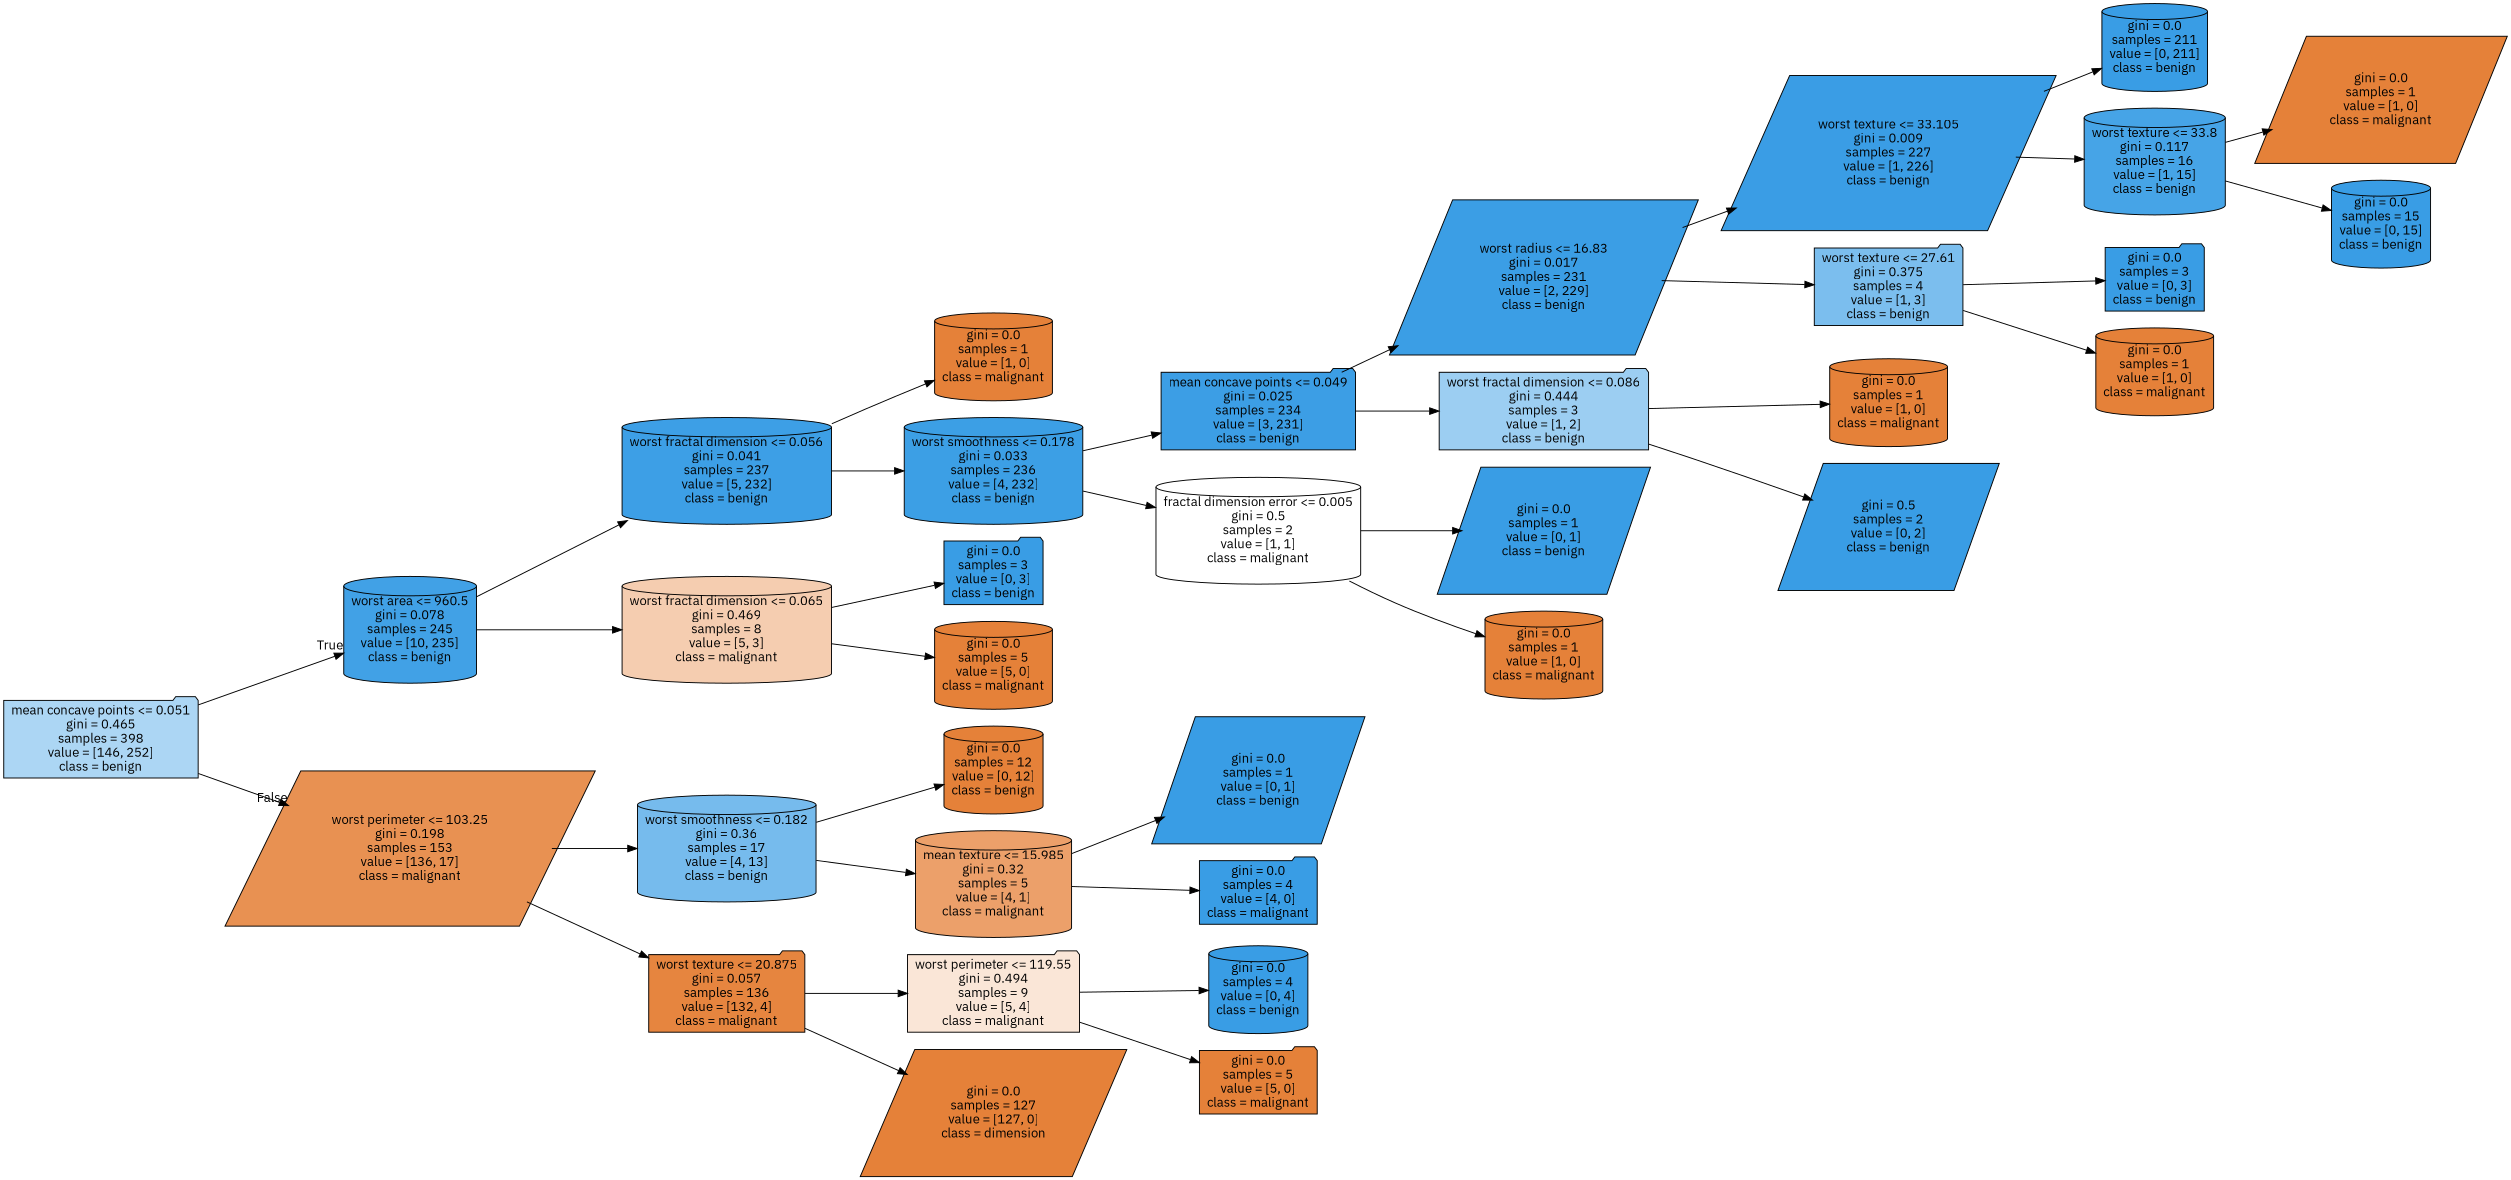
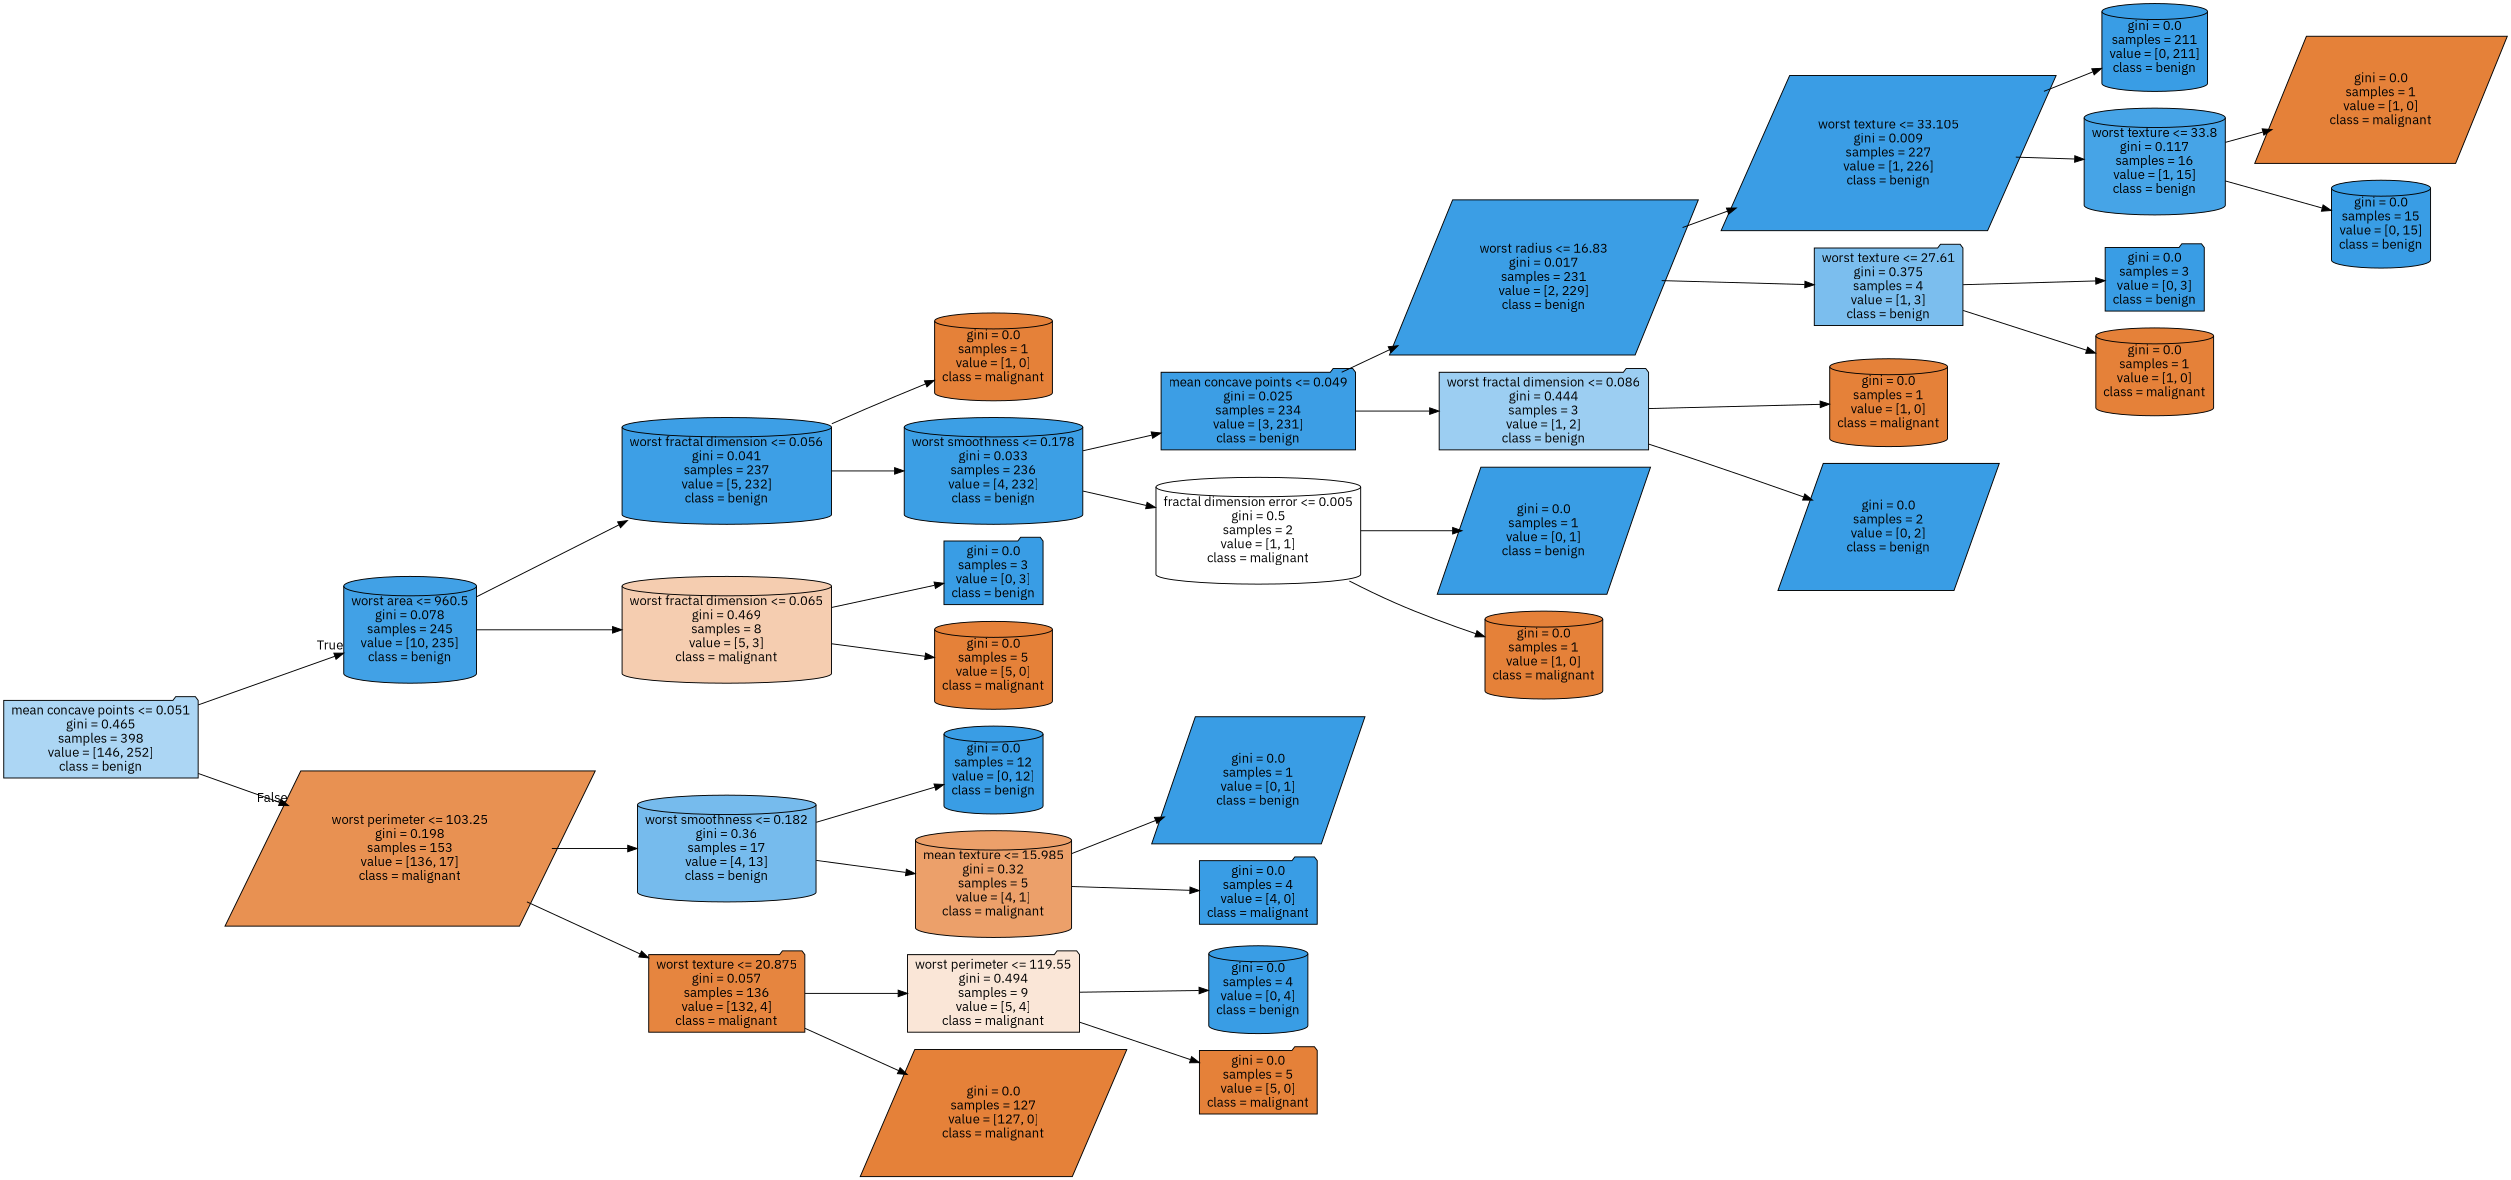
node "gini = 0.5 samples = 2 value = [0, 2] class = benign": label "gini = 0.5 samples = 2 value = [0, 2] class = benign" -> "gini = 0.0 samples = 2 value = [0, 2] class = benign"
node "gini = 0.0 samples = 12 value = [0, 12] class = benign": fillcolor #e58139 -> #399de5
node "gini = 0.0 samples = 127 value = [127, 0] class = dimension": label "gini = 0.0 samples = 127 value = [127, 0] class = dimension" -> "gini = 0.0 samples = 127 value = [127, 0] class = malignant"
